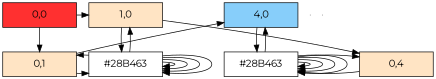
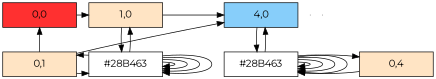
edge "1,0" -> "0,4": now "1,0" -> "4,0"
edge "0,0" -> "0,1": reversed
